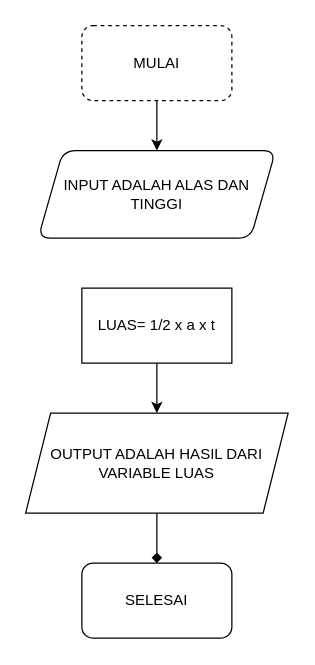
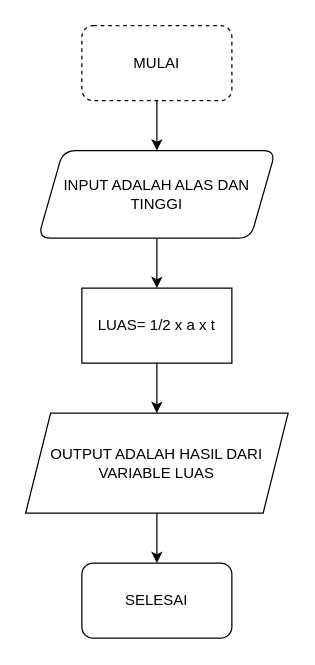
edge "INPUT ADALAH ALAS DAN TINGGI" -> "LUAS= 1/2 x a x t": added
edge "OUTPUT ADALAH HASIL DARI VARIABLE LUAS" -> "SELESAI": arrowhead diamond -> classic
